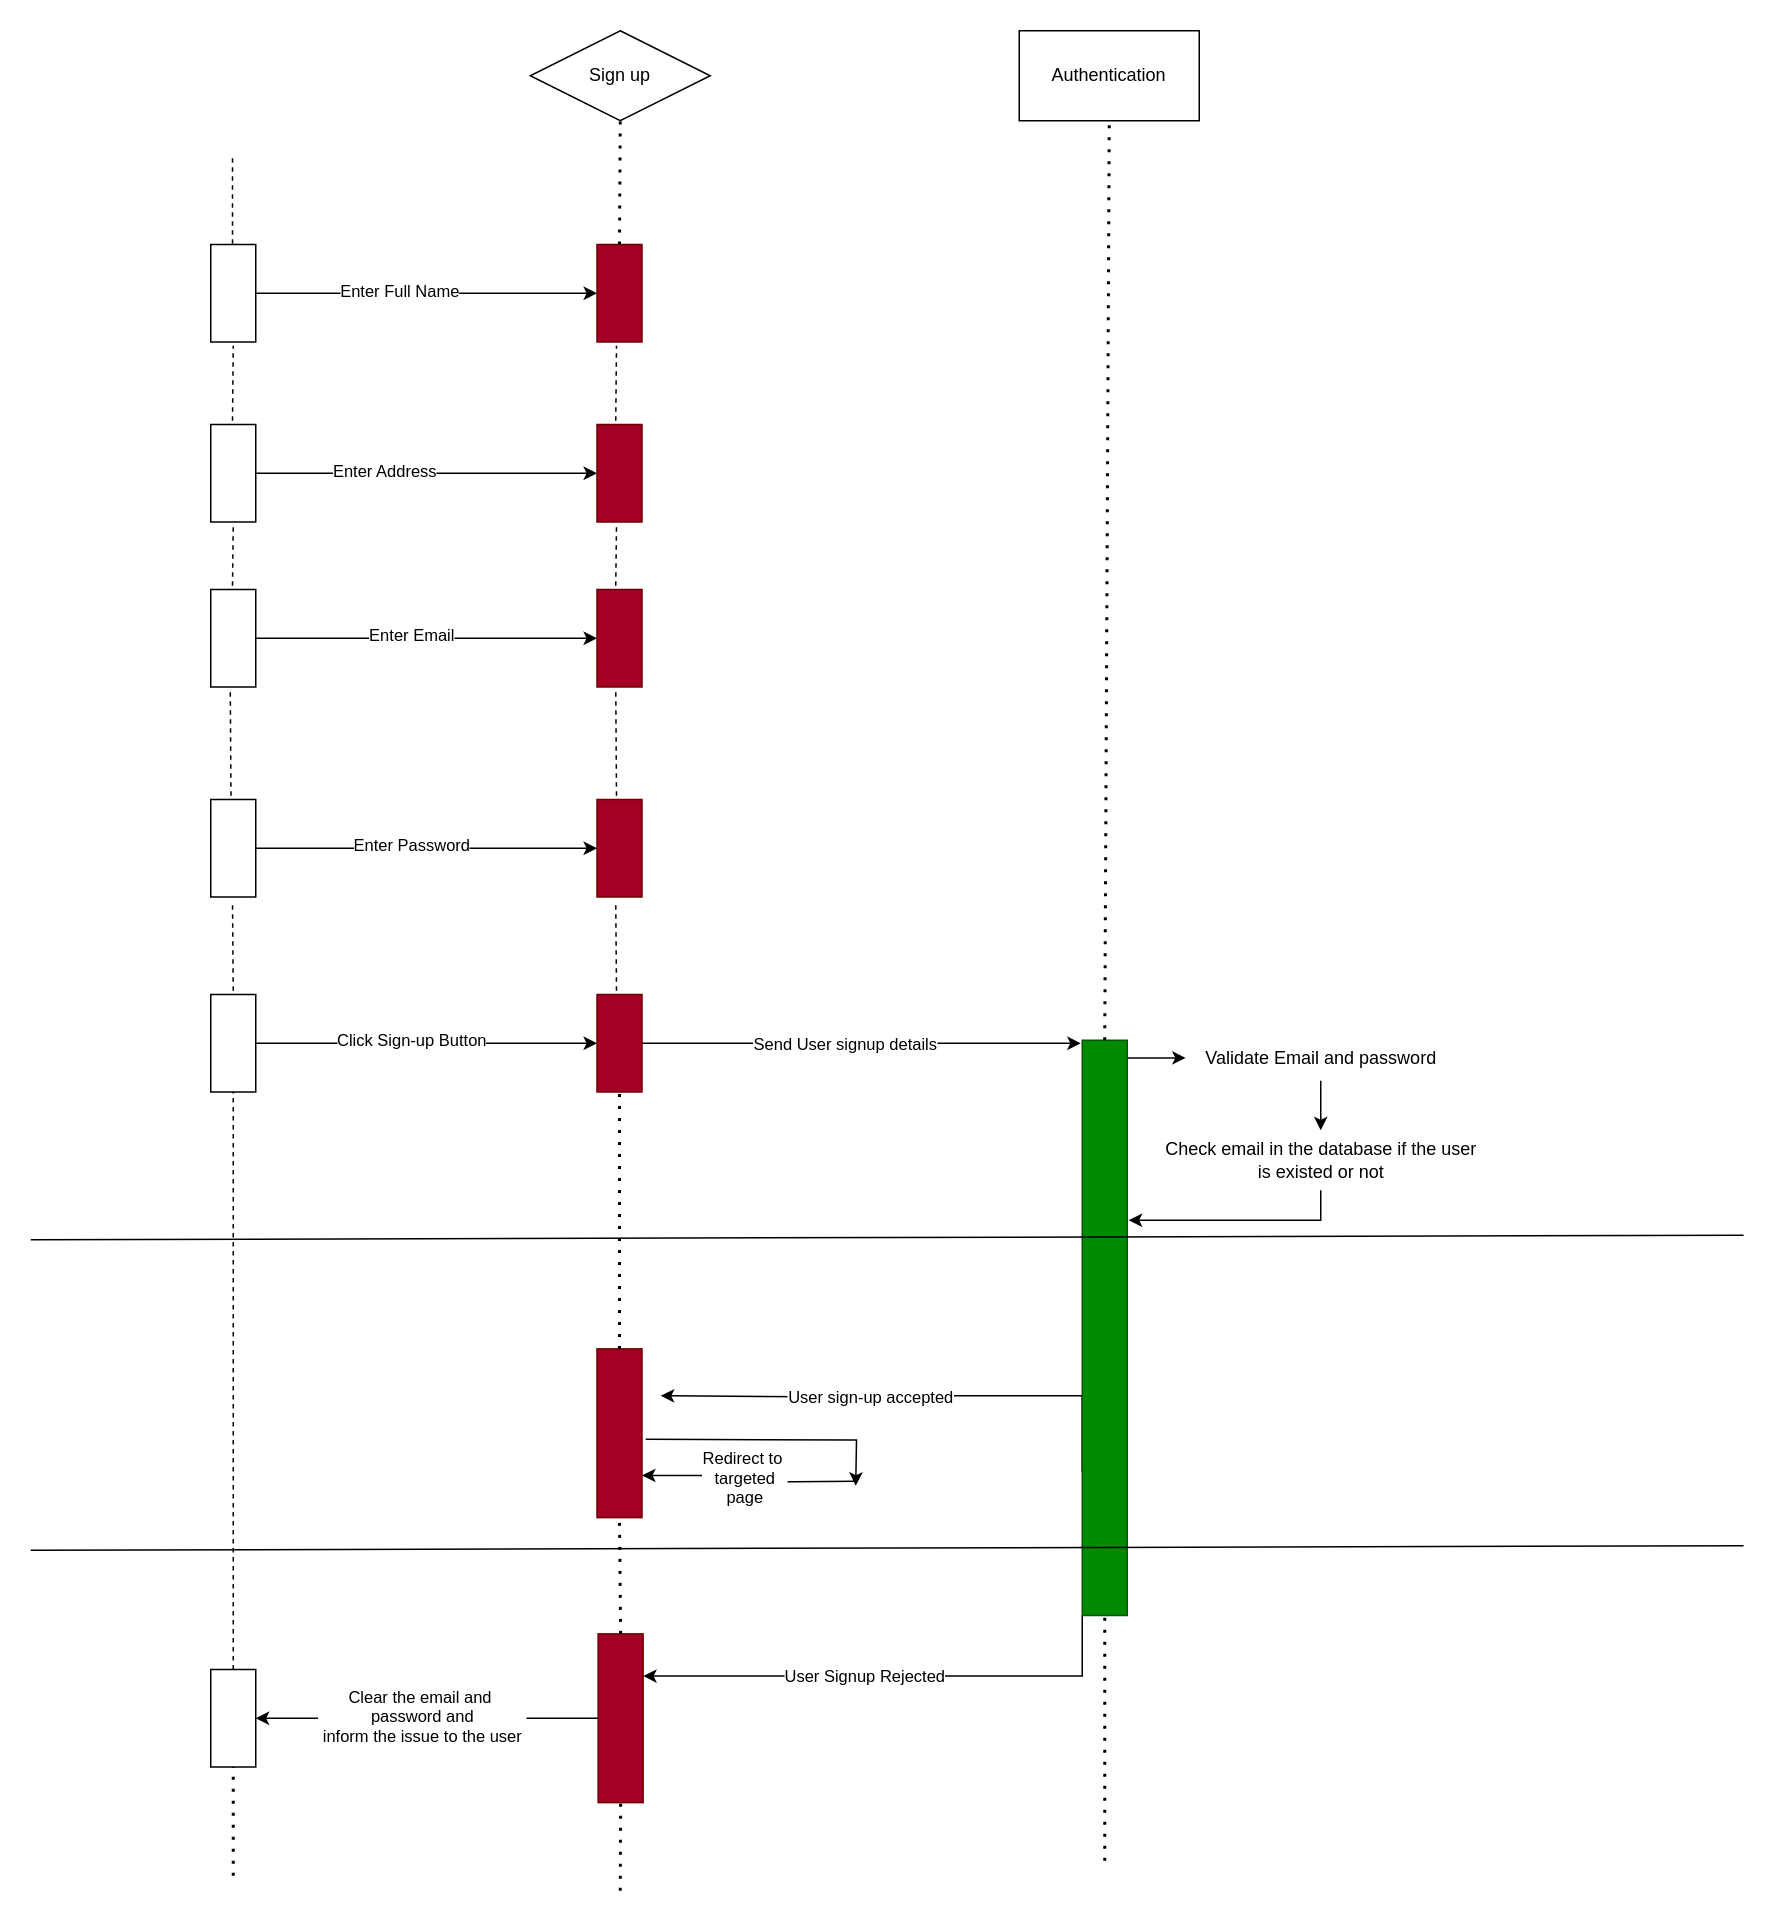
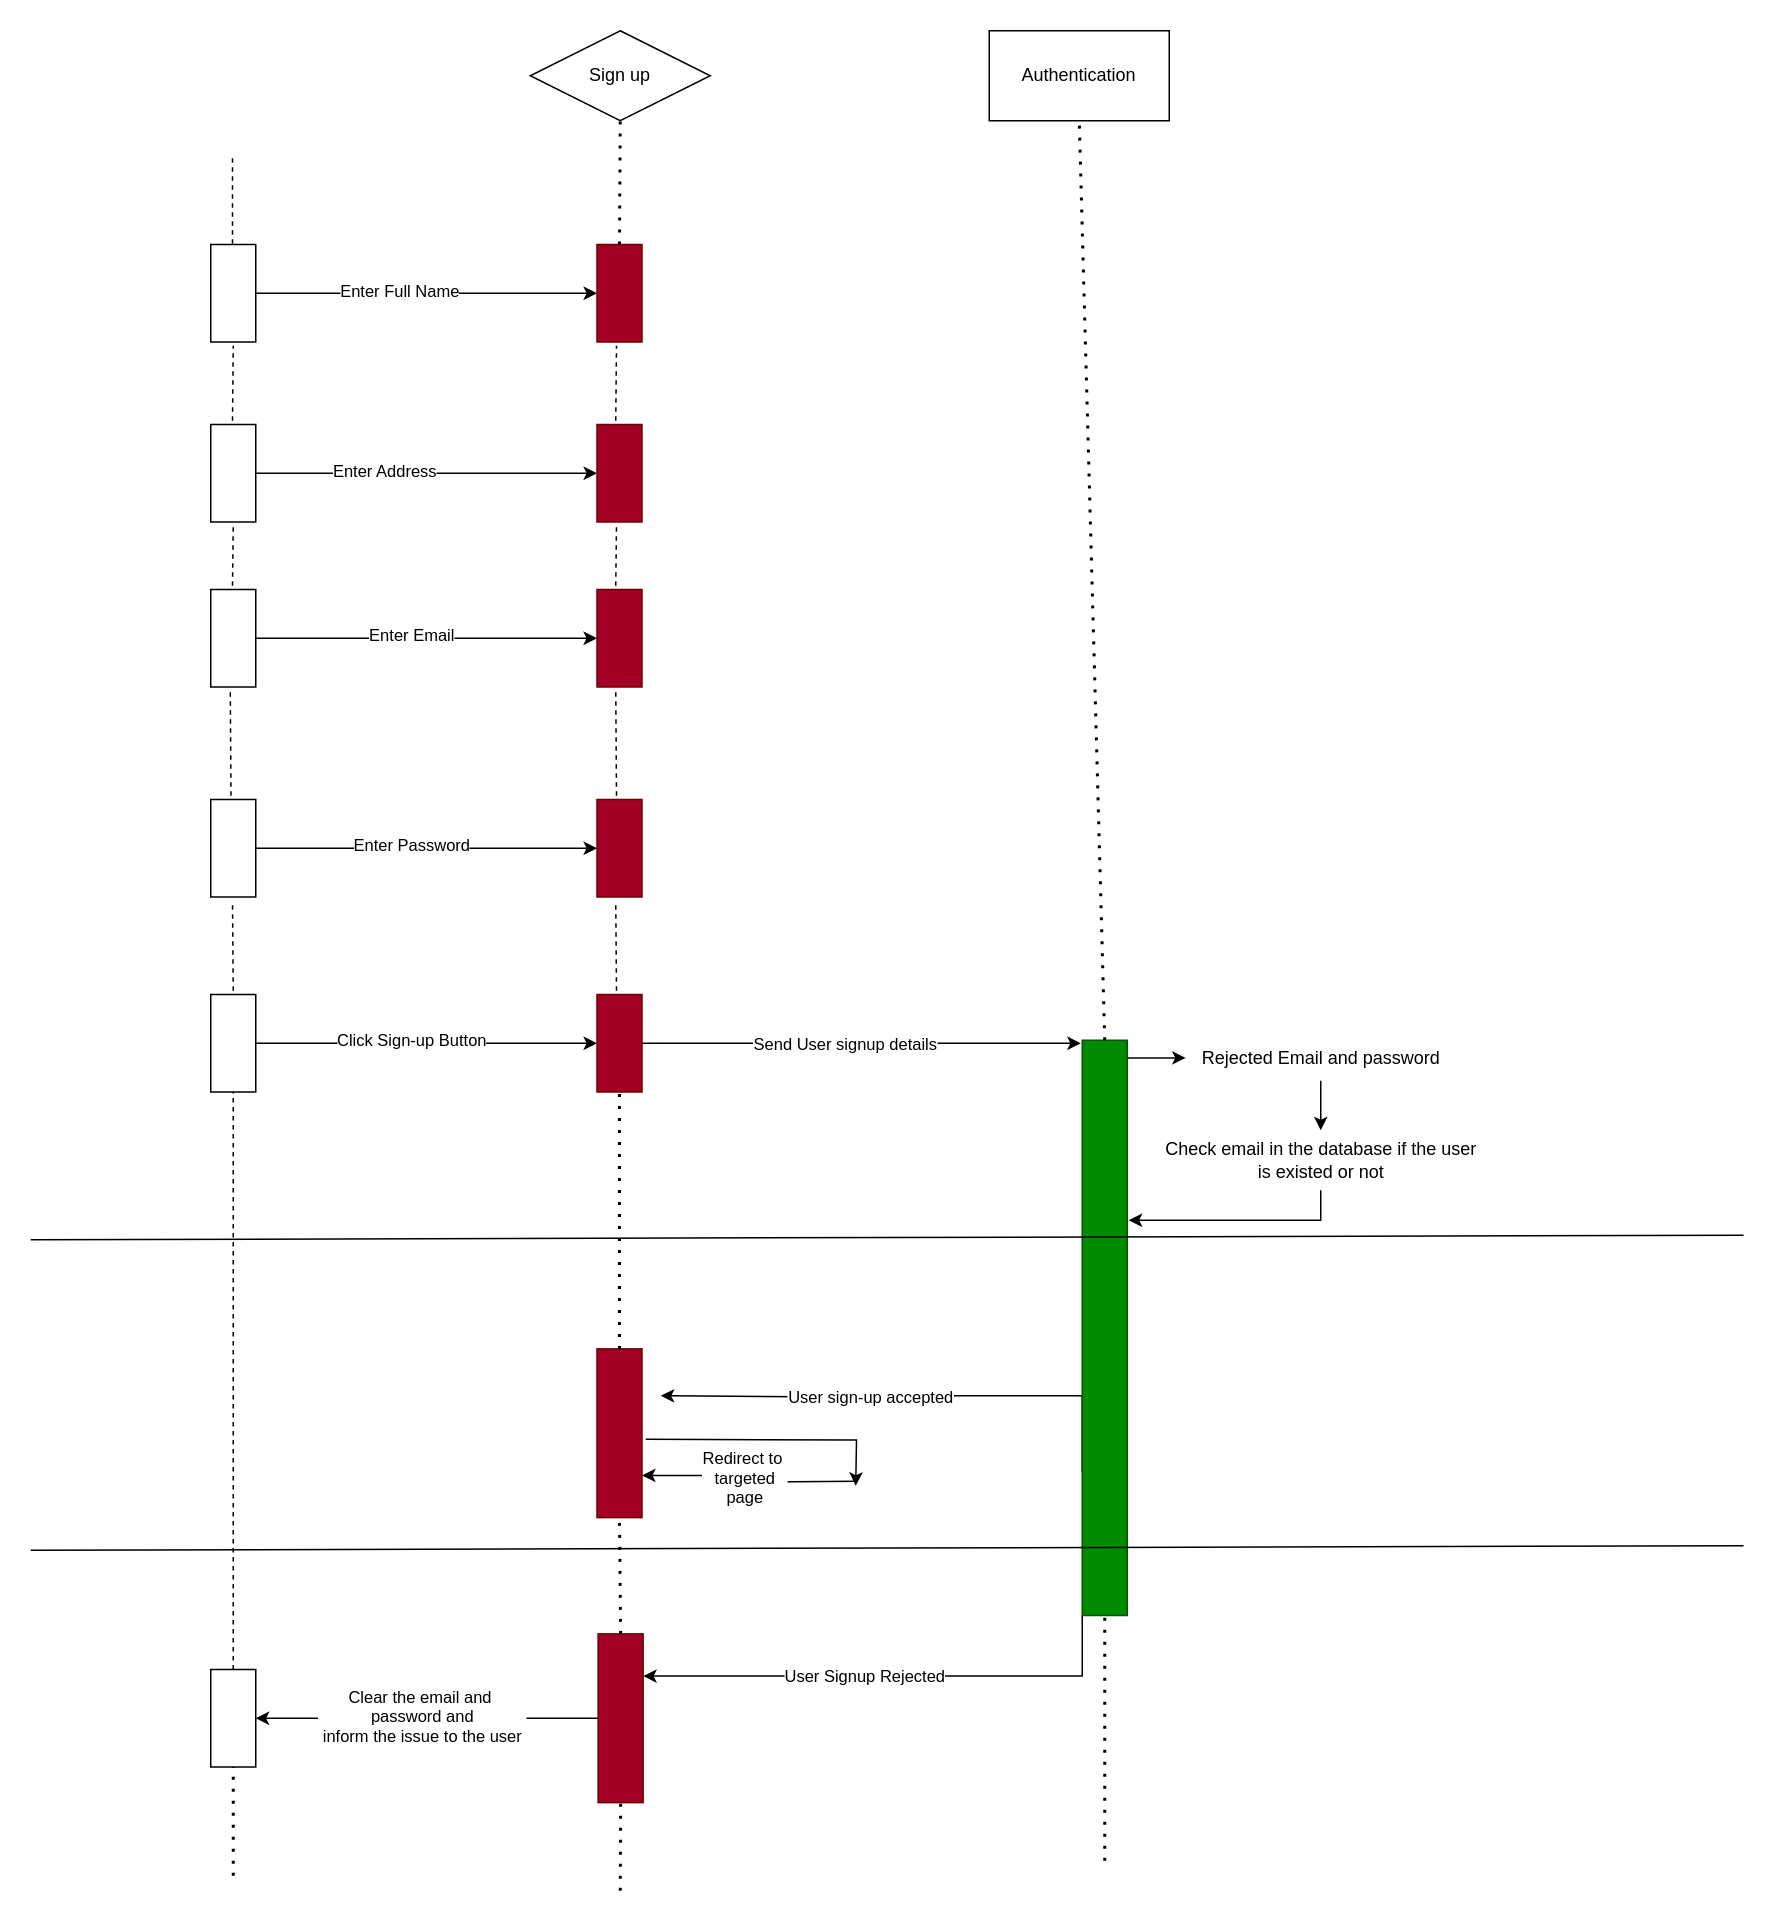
node "Authentication": moved (1109, 76) -> (1079, 76)
node "Validate Email and password": label "Validate Email and password" -> "Rejected Email and password"
